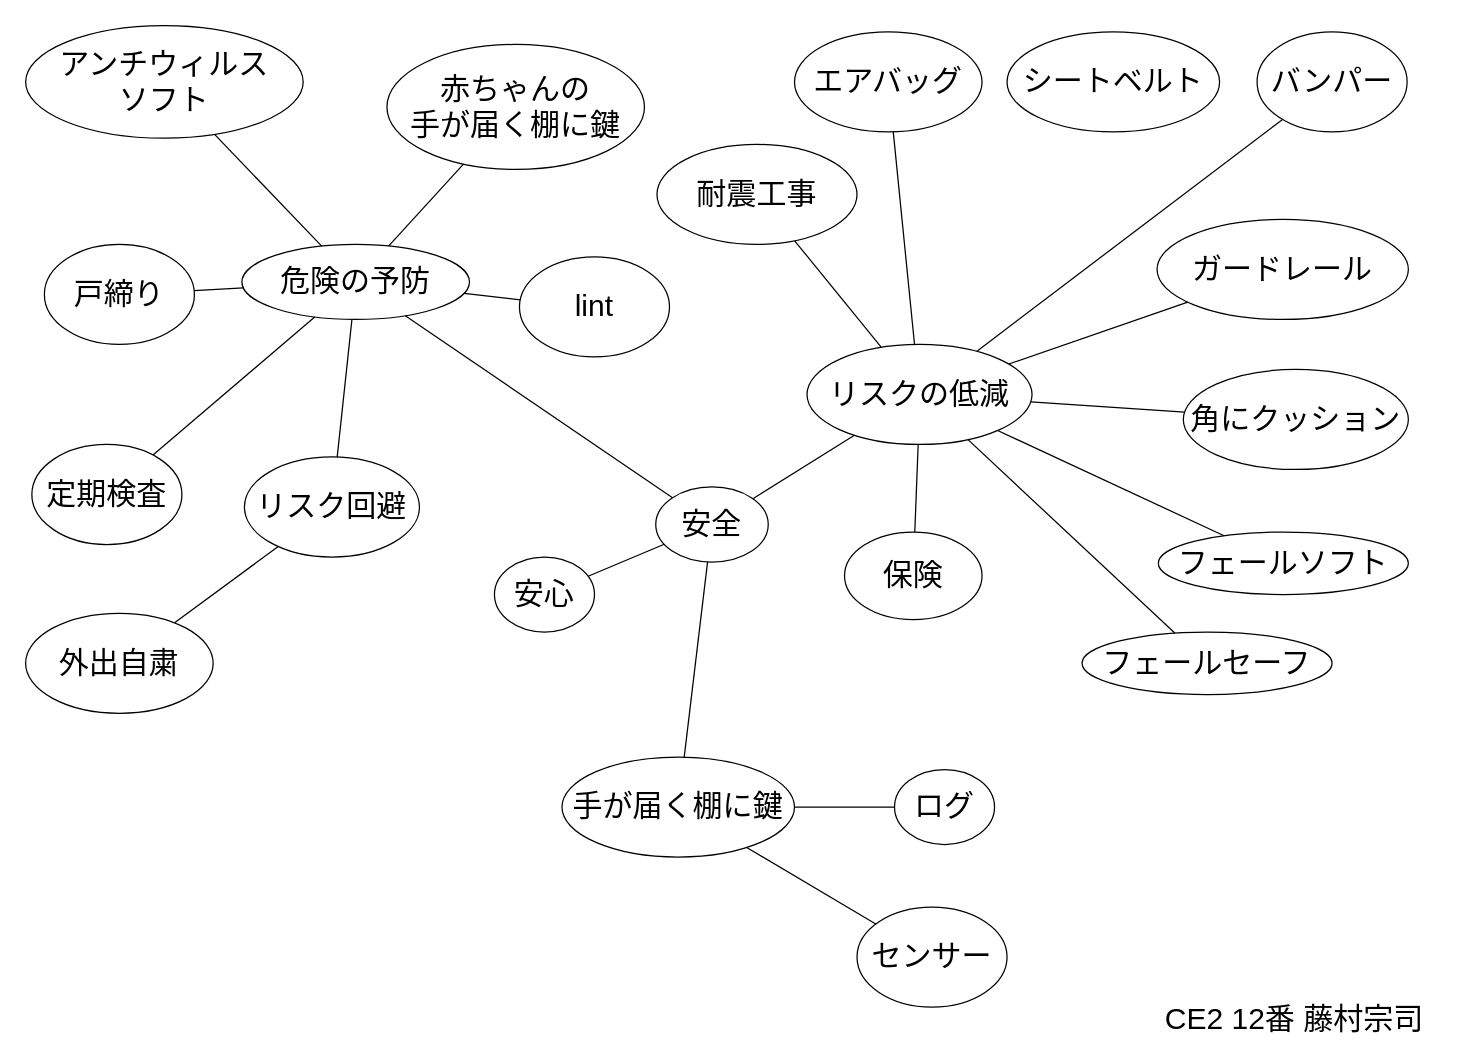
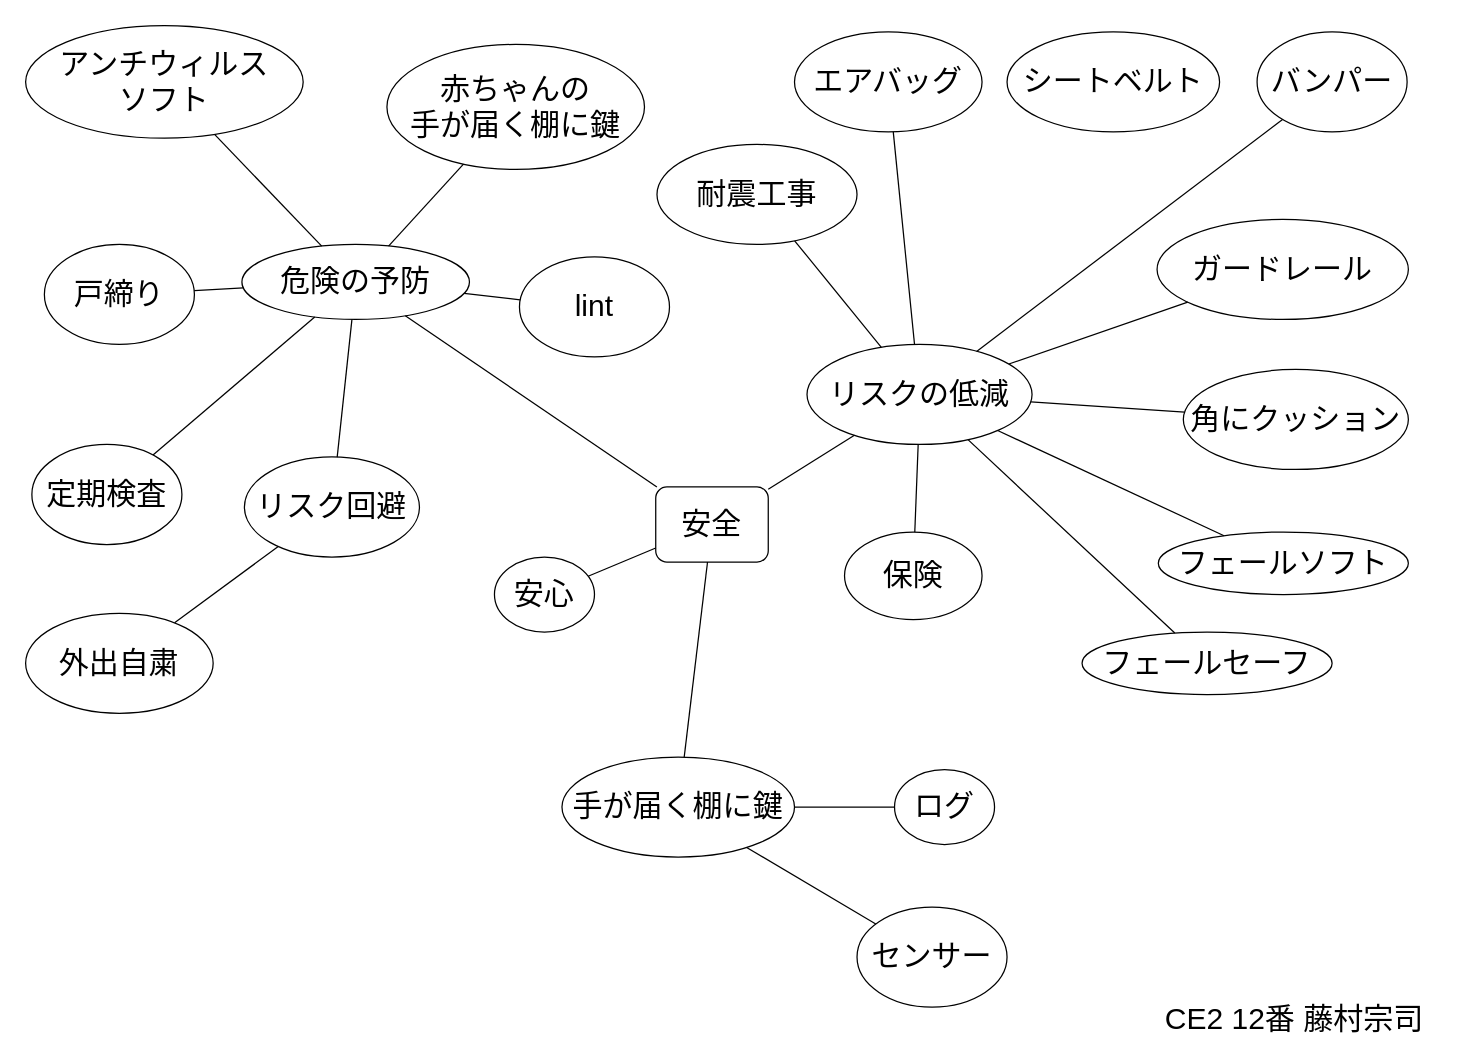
node "安全": shape ellipse -> rounded rectangle
